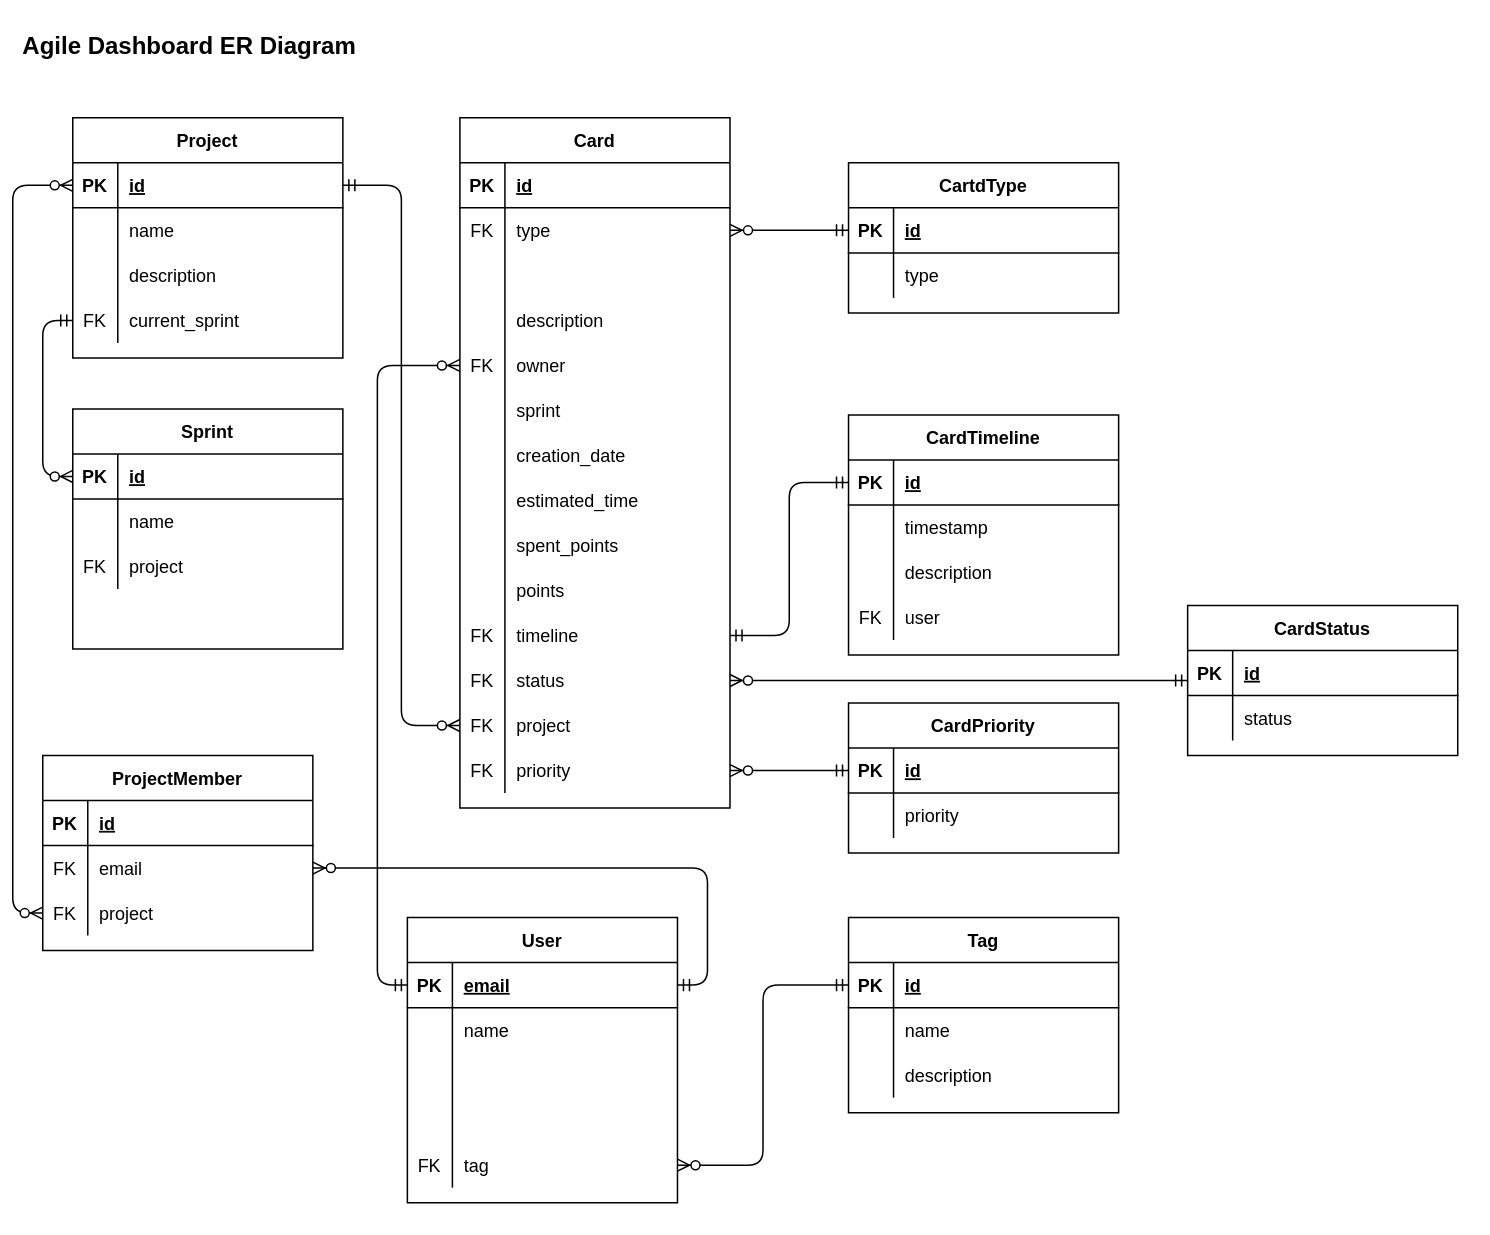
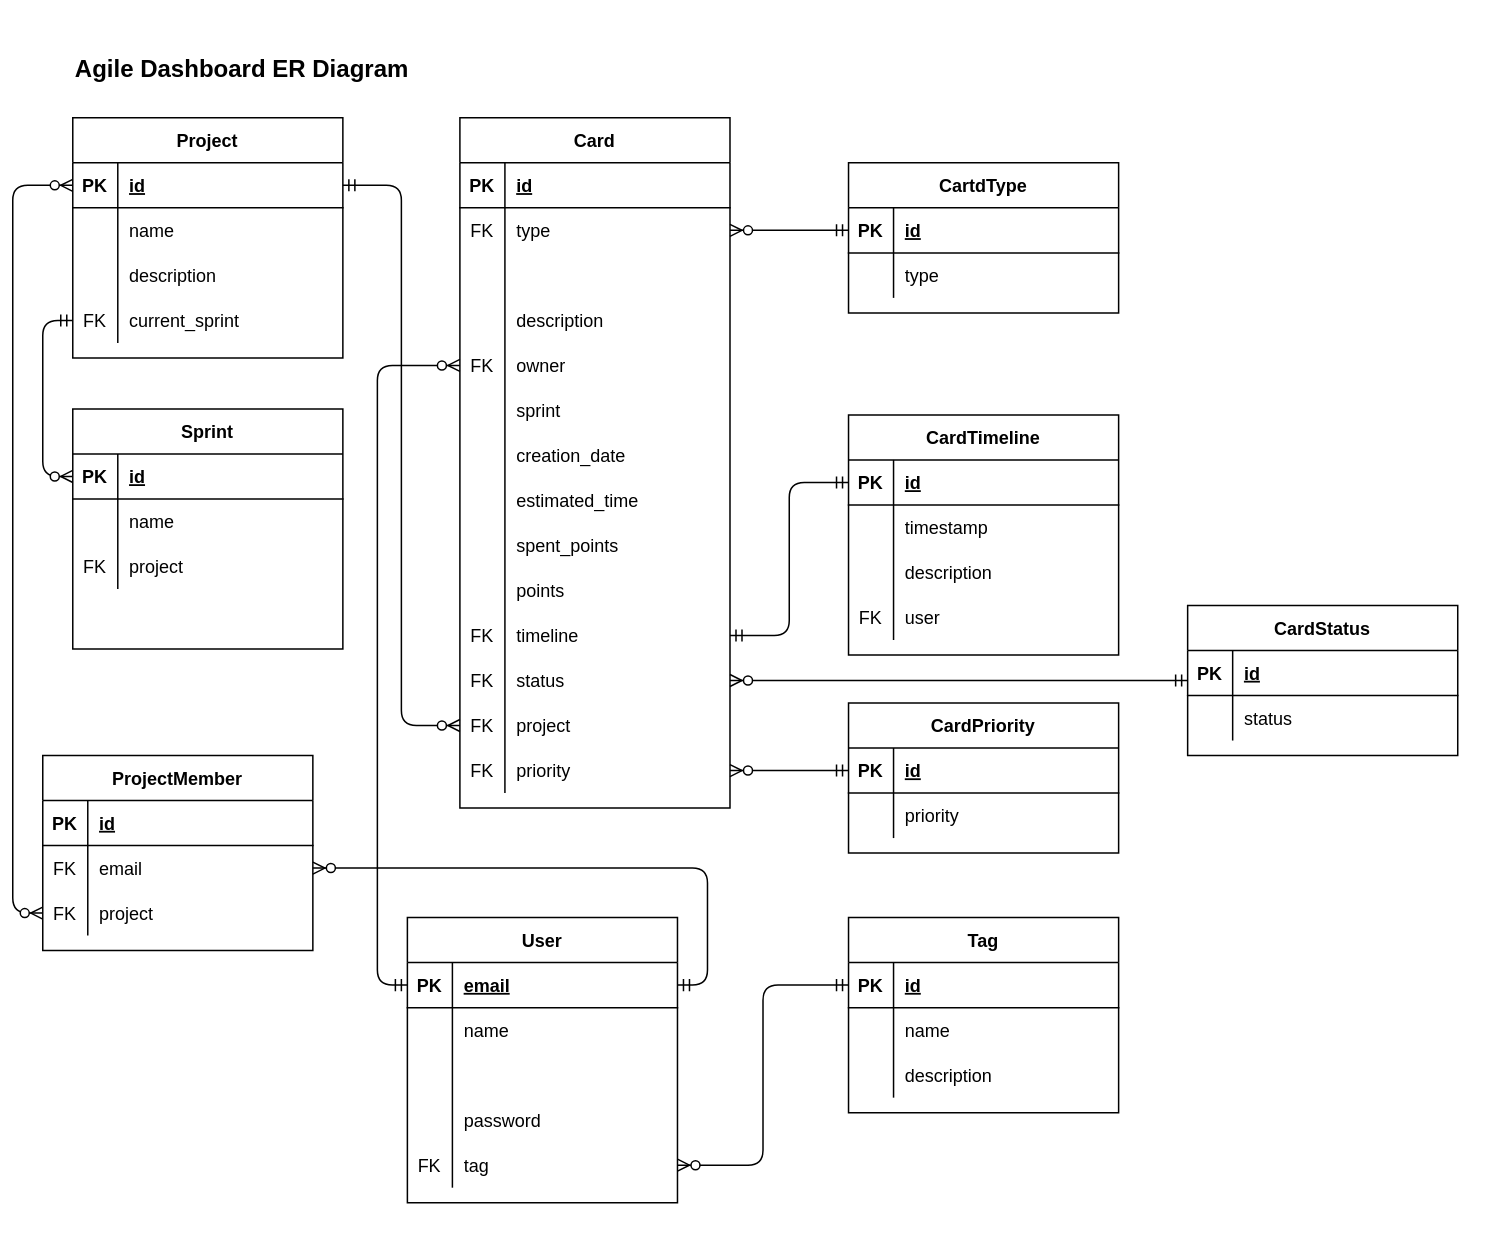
node "Agile Dashboard ER Diagram": moved (190, 45) -> (242, 68)
node "password": added
